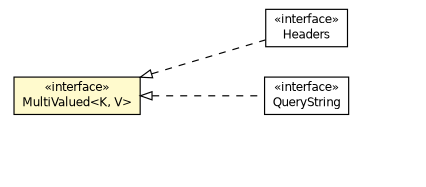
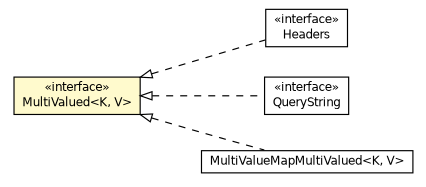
node "MultiValueMapMultiValued<K, V>": added
